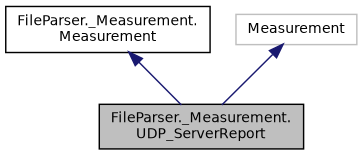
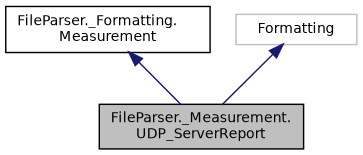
node "FileParser._Measurement. Measurement": label "FileParser._Measurement. Measurement" -> "FileParser._Formatting. Measurement"
node "Measurement": label "Measurement" -> "Formatting"
